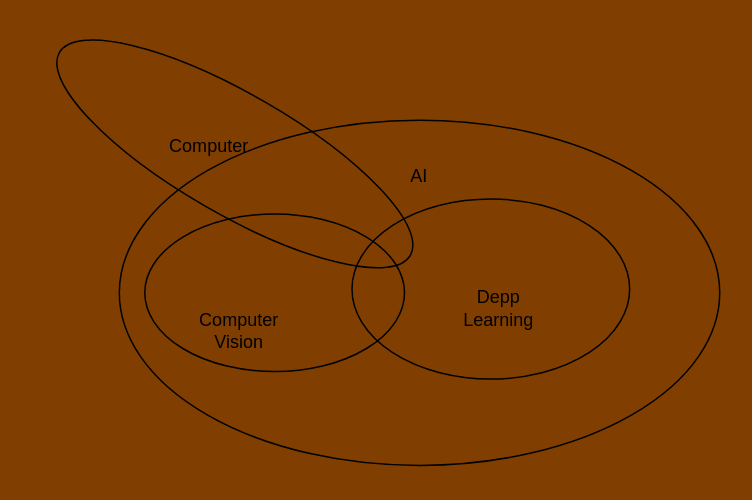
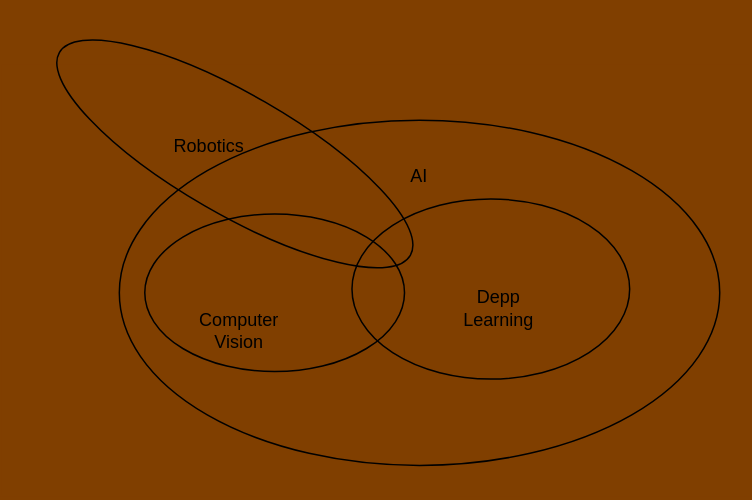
node "Computer": label "Computer" -> "Robotics"
